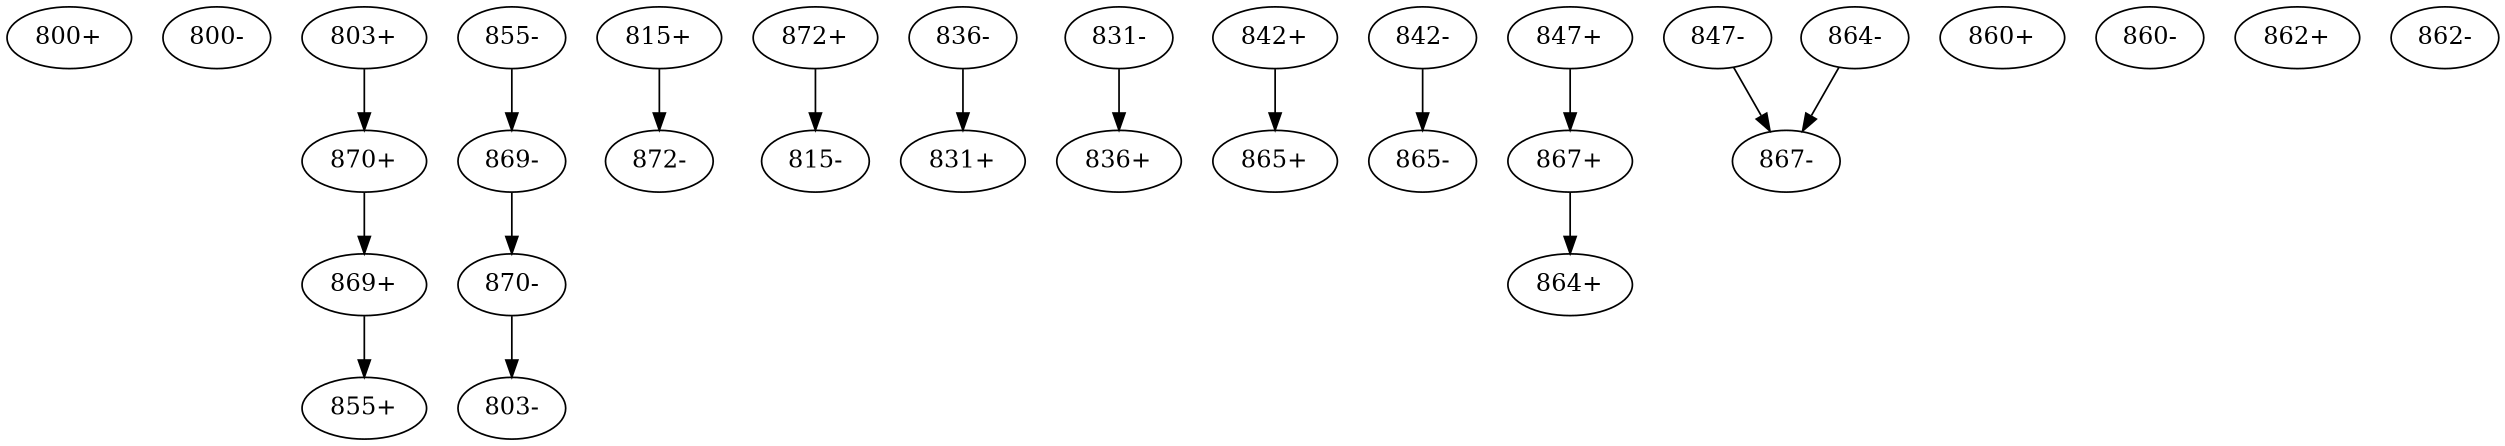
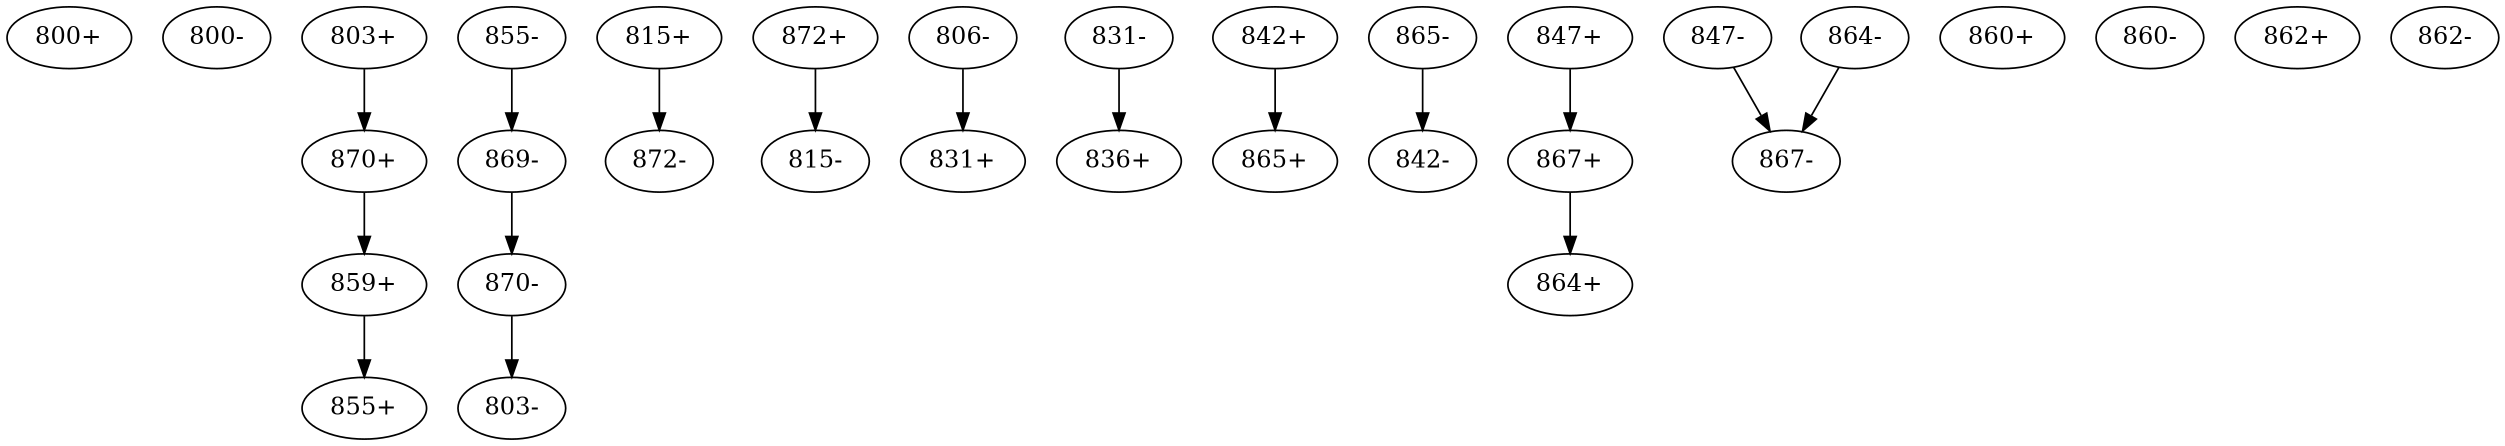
node "836-": label "836-" -> "806-"
edge "842-" -> "865-": reversed
node "869+": label "869+" -> "859+"
